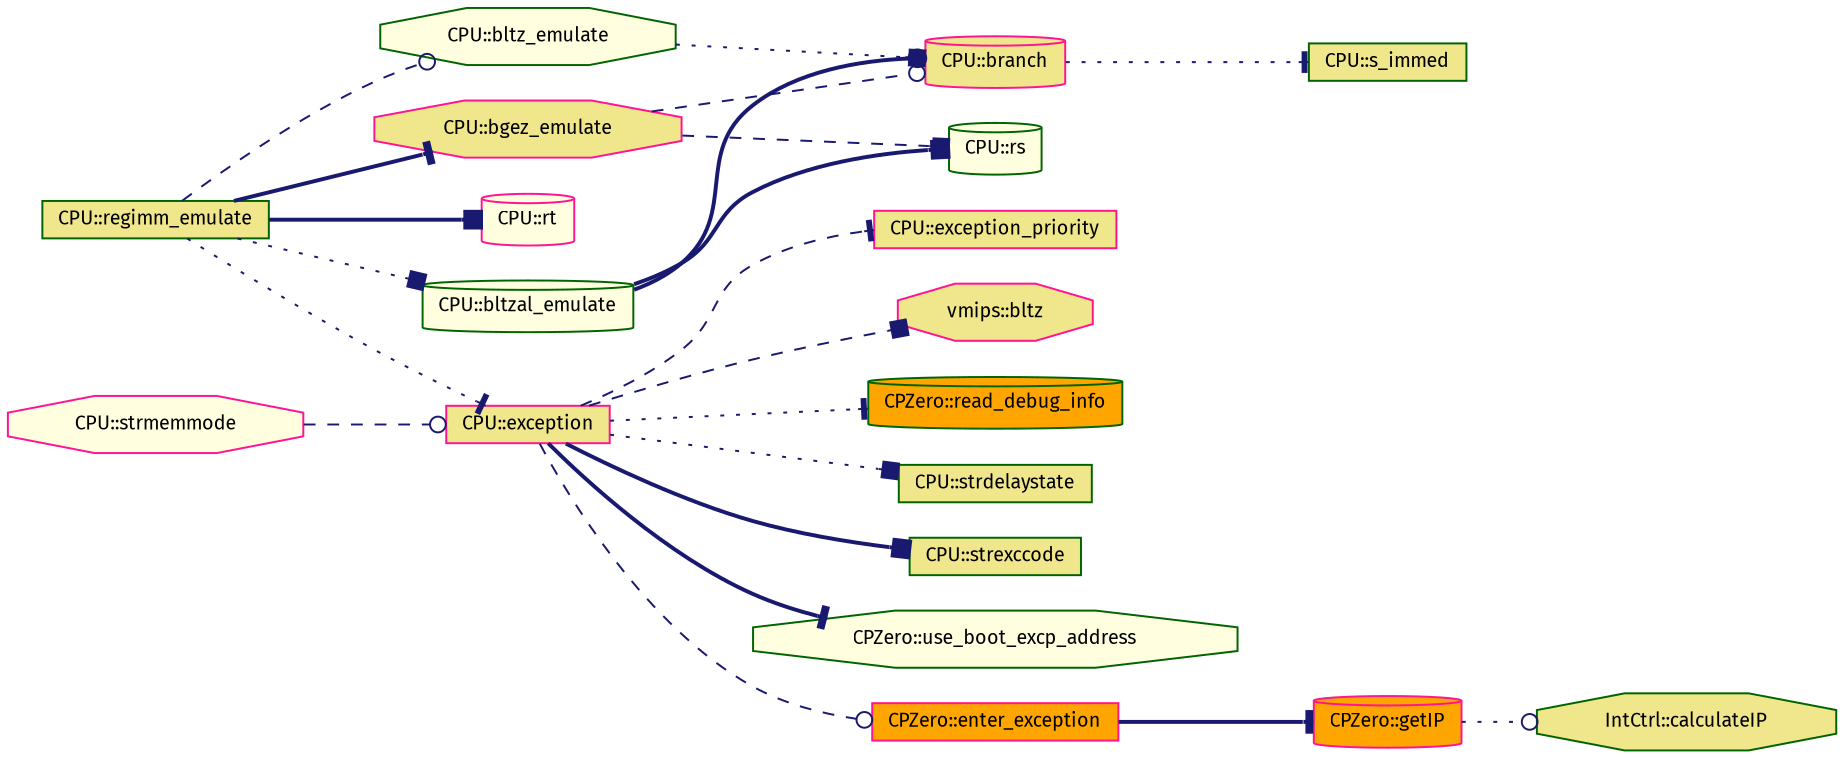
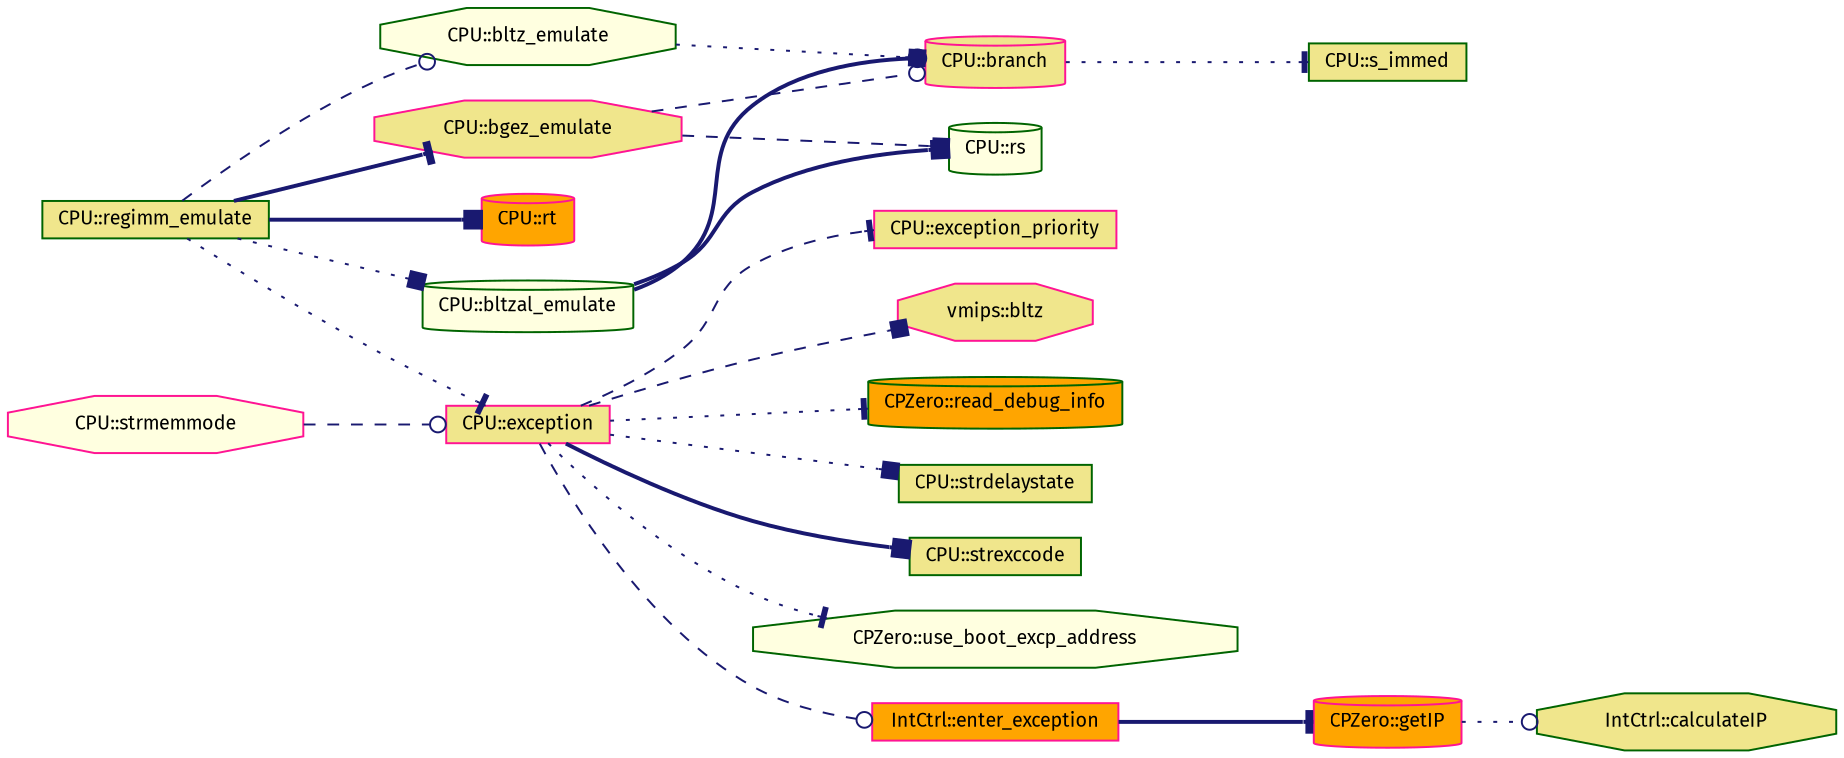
node "CPU::rt": fillcolor lightyellow -> orange
edge "CPU::exception" -> "CPZero::use_boot_excp_address": style bold -> dotted
node "CPZero::enter_exception": label "CPZero::enter_exception" -> "IntCtrl::enter_exception"
